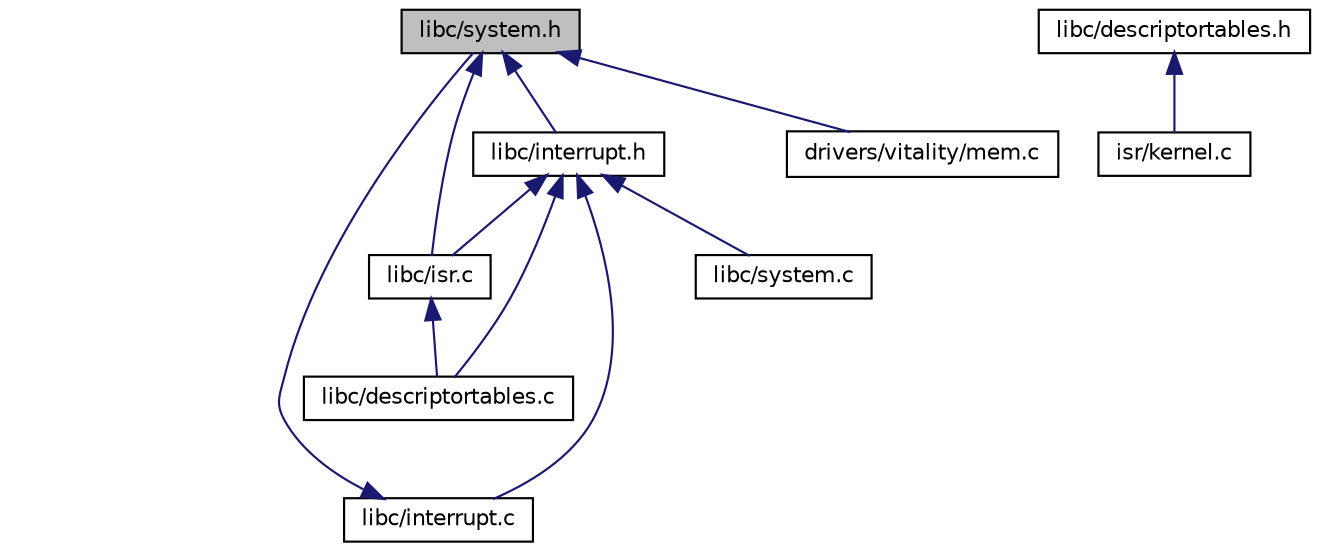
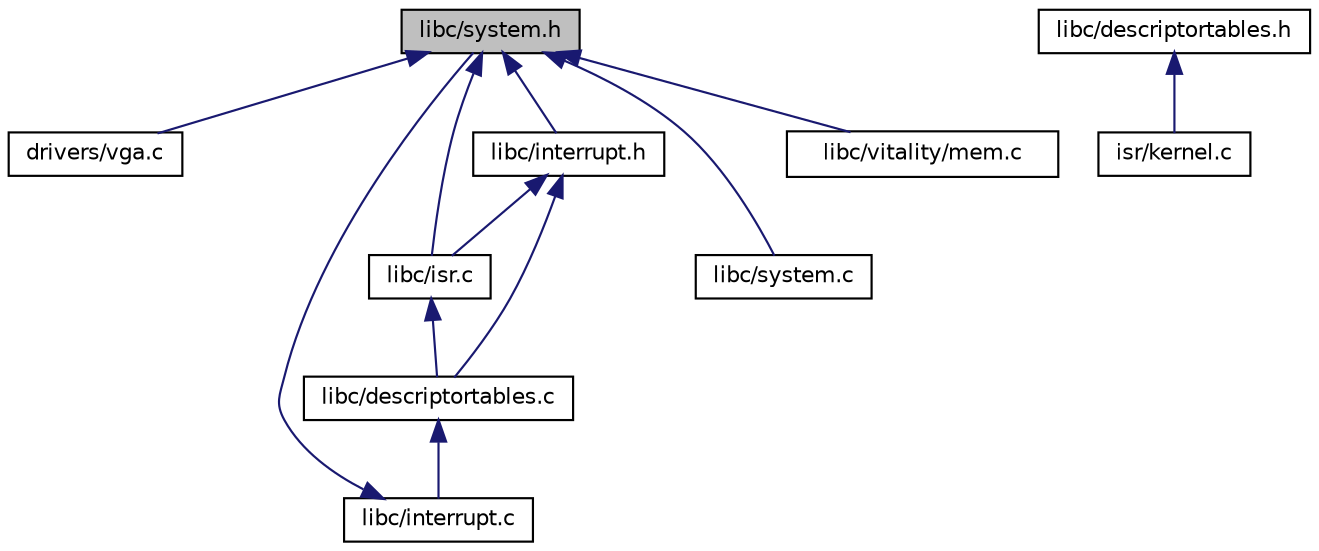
node "drivers/vga.c": added
node "drivers/vitality/mem.c": label "drivers/vitality/mem.c" -> "libc/vitality/mem.c"
edge "libc/system.c" -> "libc/interrupt.h": now "libc/system.c" -> "libc/system.h"
edge "libc/interrupt.c" -> "libc/interrupt.h": now "libc/interrupt.c" -> "libc/descriptortables.c"
